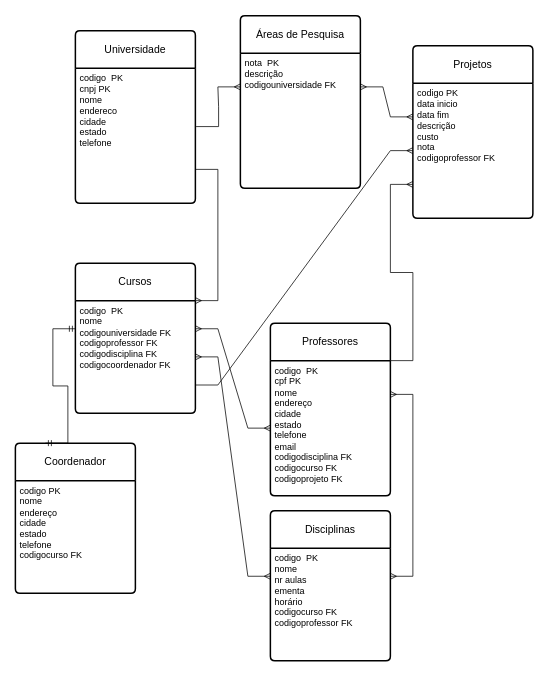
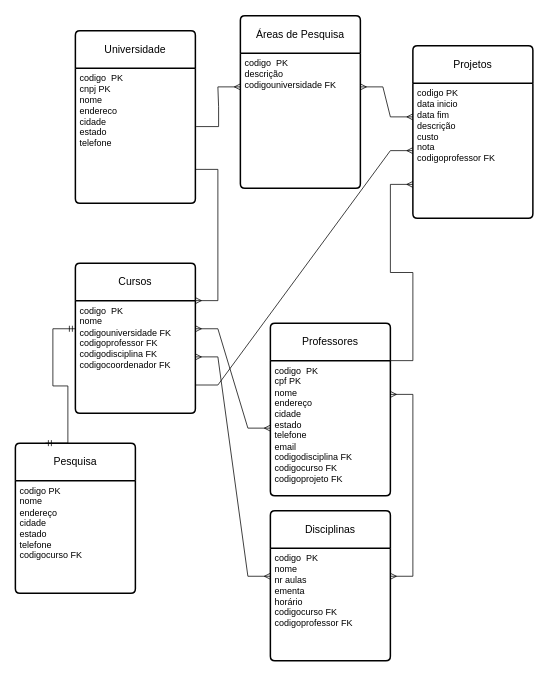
node "nota PK descrição codigouniversidade FK": label "nota PK descrição codigouniversidade FK" -> "codigo PK descrição codigouniversidade FK"
node "Coordenador": label "Coordenador" -> "Pesquisa"
